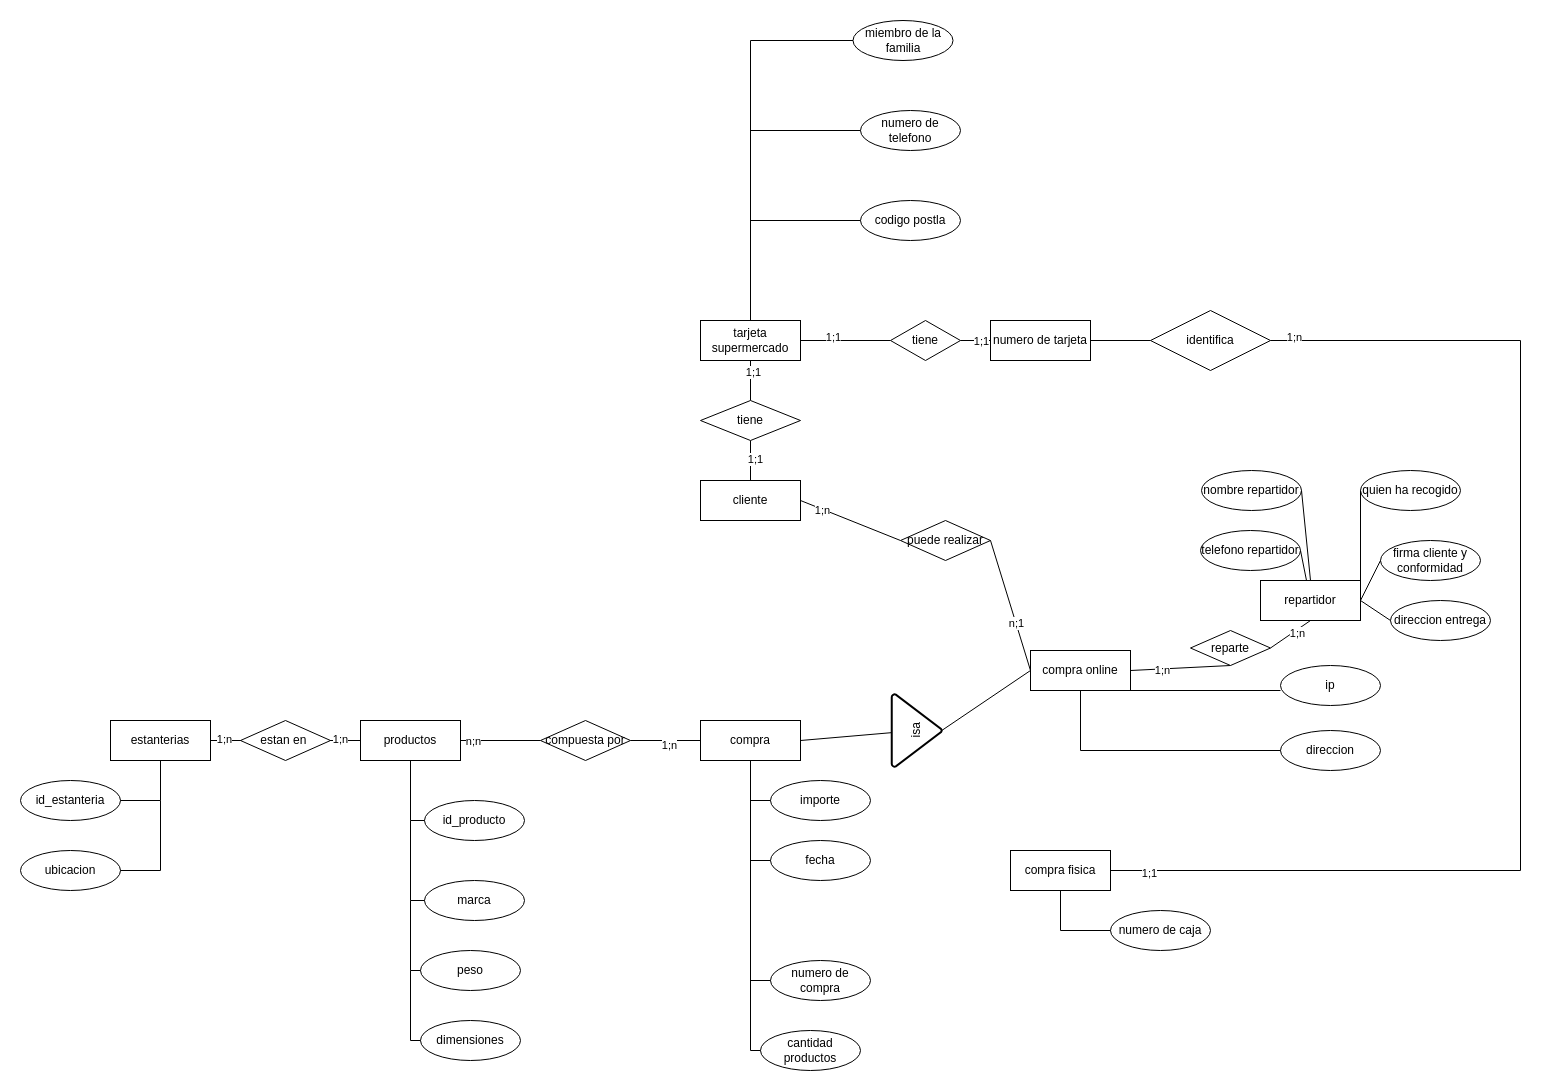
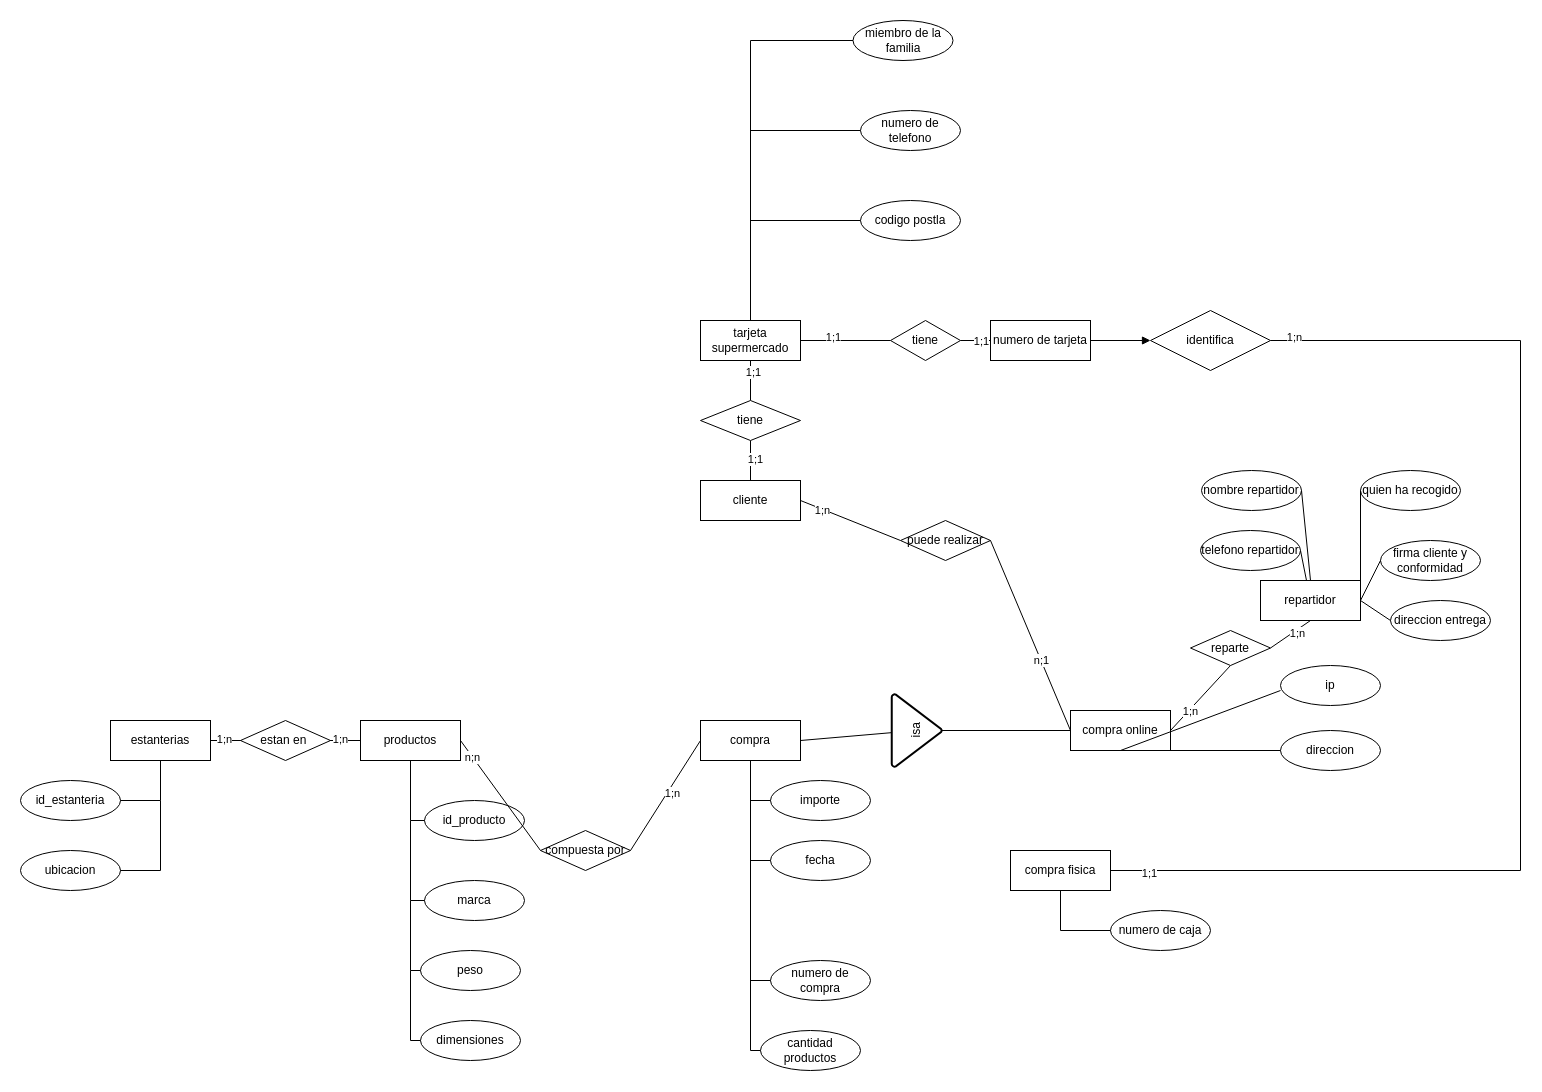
edge "numero de tarjeta" -- "identifica": arrowhead none -> block
node "compra online": moved (1081, 671) -> (1121, 731)
node "compuesta por": moved (586, 741) -> (586, 851)
